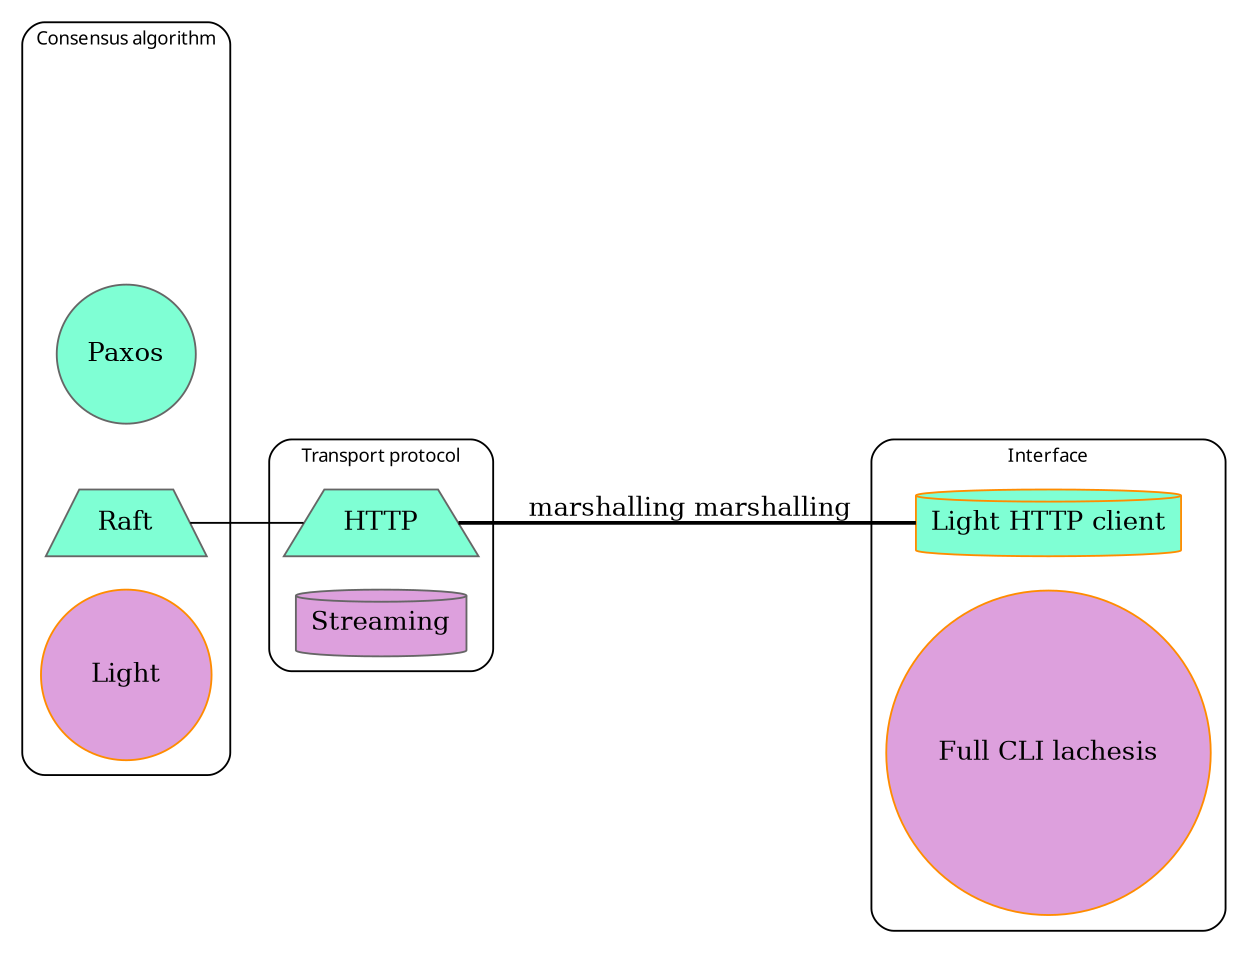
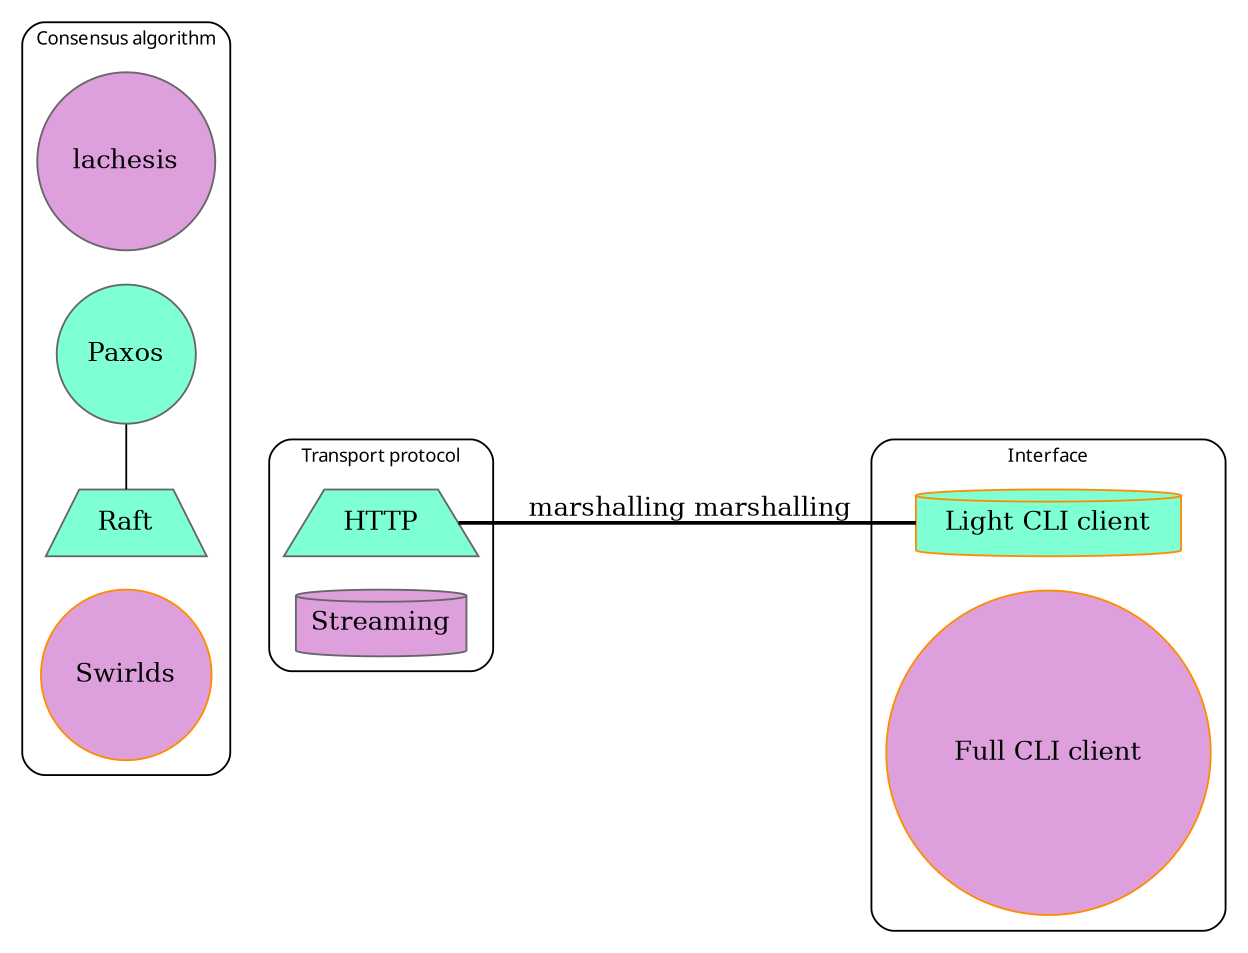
node "lachesis": added
edge "Raft" -- "HTTP": now "Raft" -- "Paxos"
node "Light HTTP client": label "Light HTTP client" -> "Light CLI client"
node "Light": label "Light" -> "Swirlds"
node "Full CLI lachesis": label "Full CLI lachesis" -> "Full CLI client"
